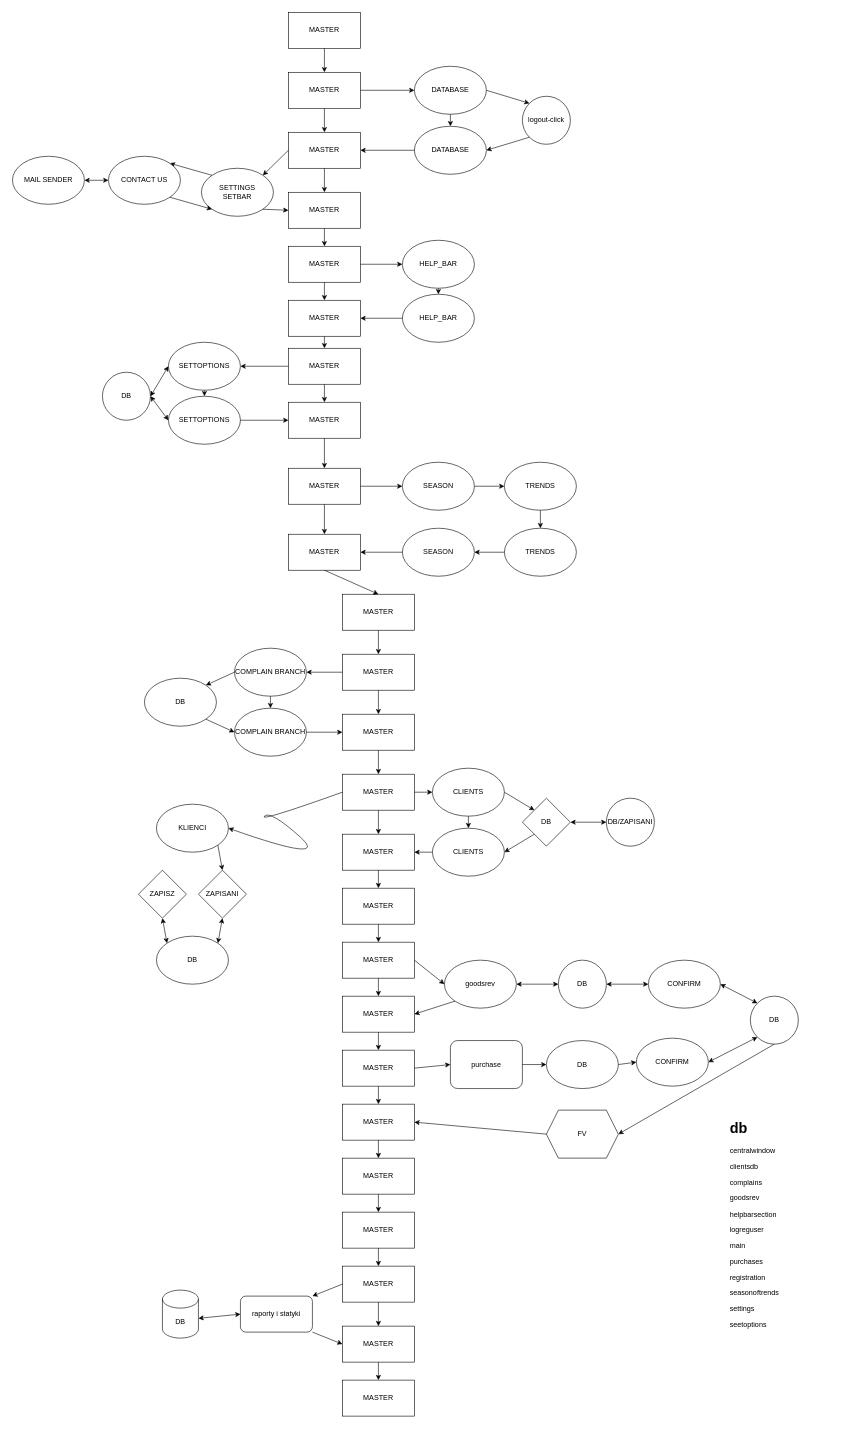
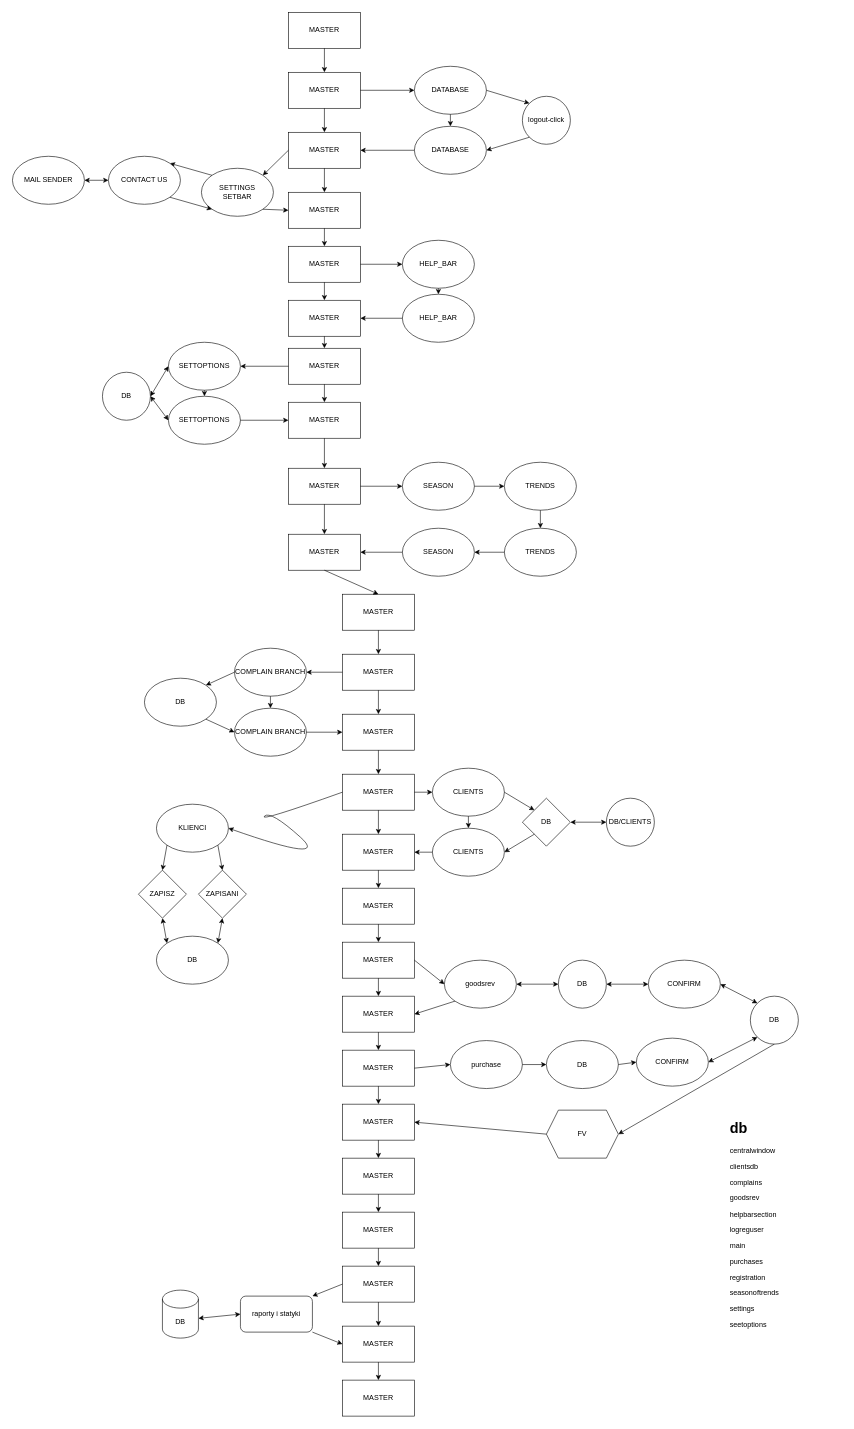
node "DB/ZAPISANI": label "DB/ZAPISANI" -> "DB/CLIENTS"
edge "KLIENCI" -> "ZAPISZ": added
node "purchase": shape rounded rectangle -> ellipse
